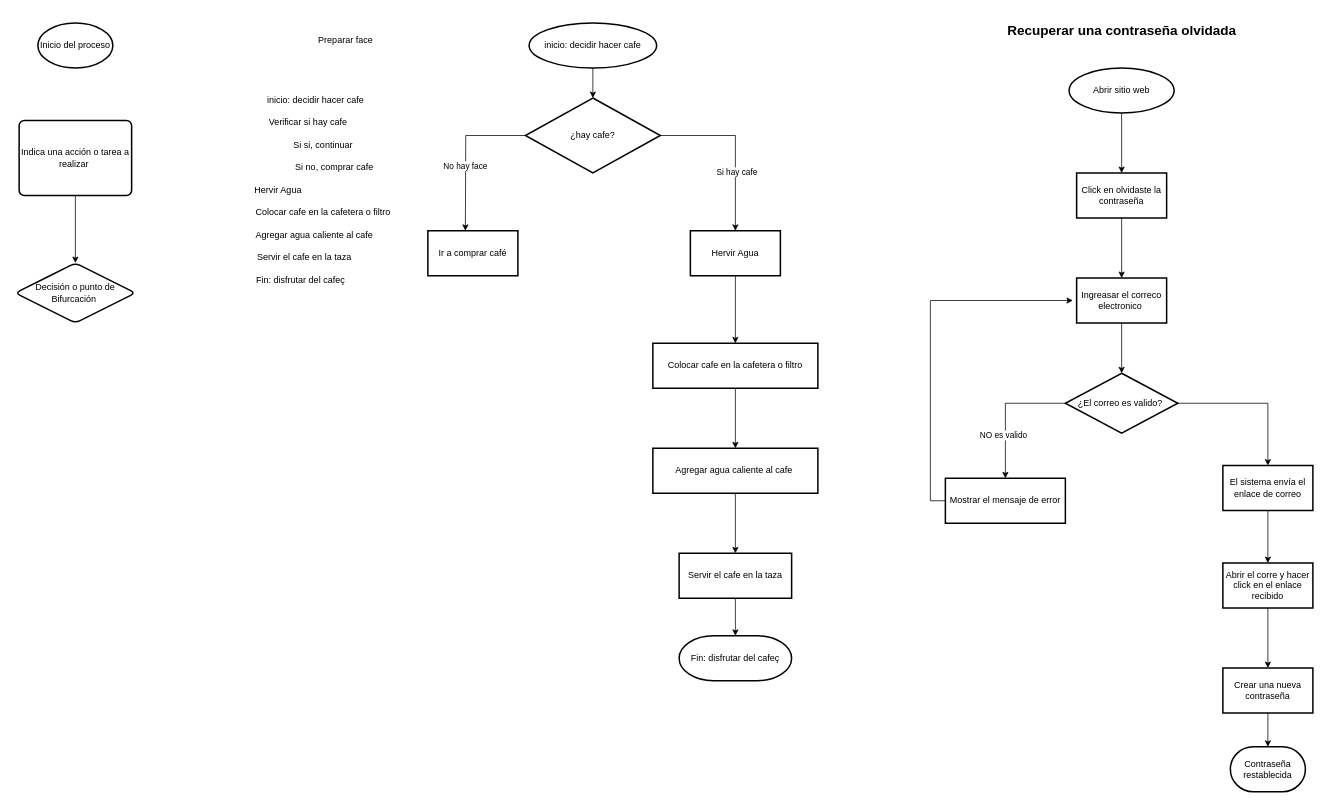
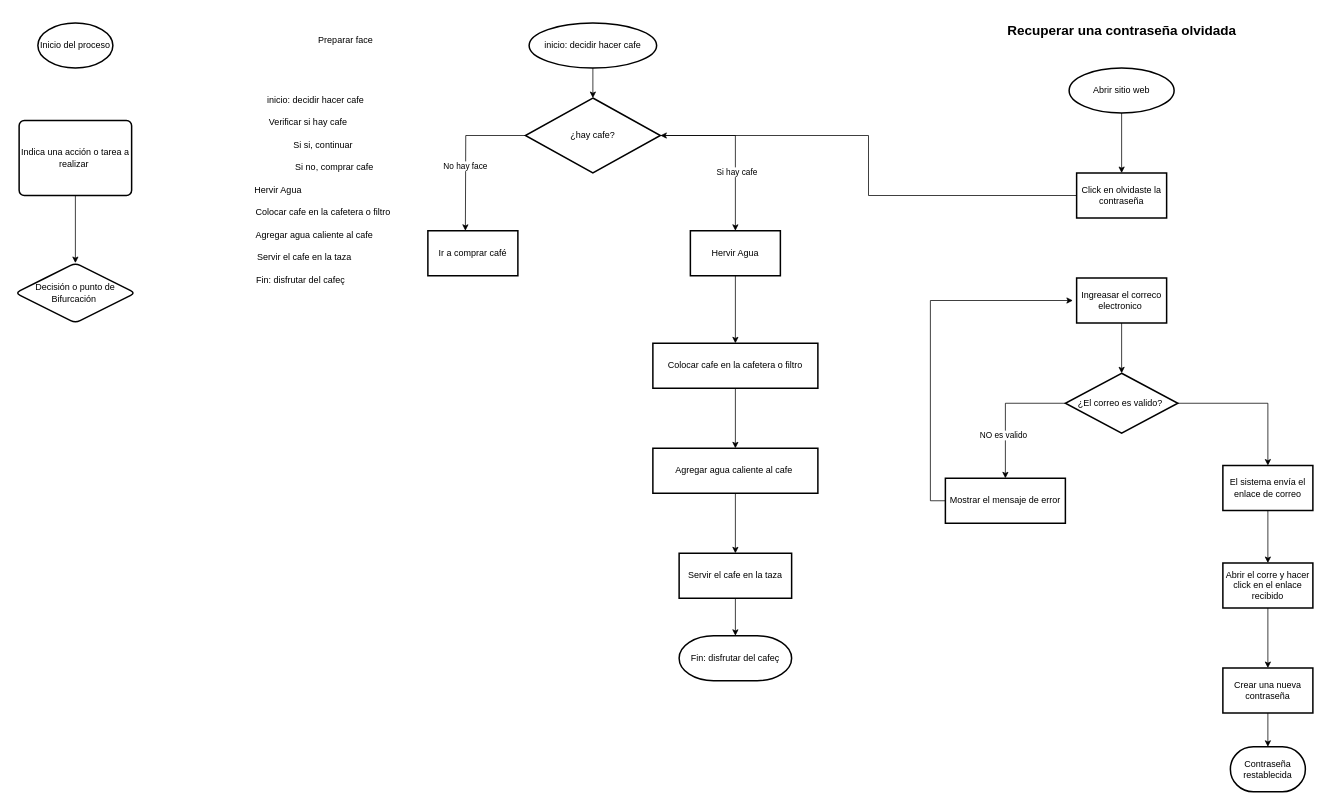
edge "Click en olvidaste la contraseña" -> "Ingreasar el correco electronico": now "Click en olvidaste la contraseña" -> "¿hay cafe?"
